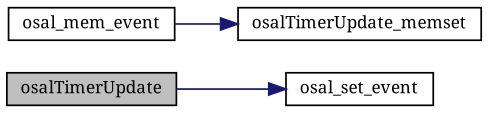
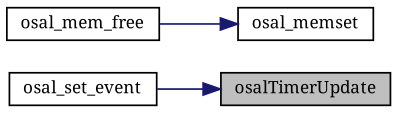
node "osal_mem_event": label "osal_mem_event" -> "osal_mem_free"
node "osalTimerUpdate_memset": label "osalTimerUpdate_memset" -> "osal_memset"
edge "osalTimerUpdate" -> "osal_set_event": reversed
